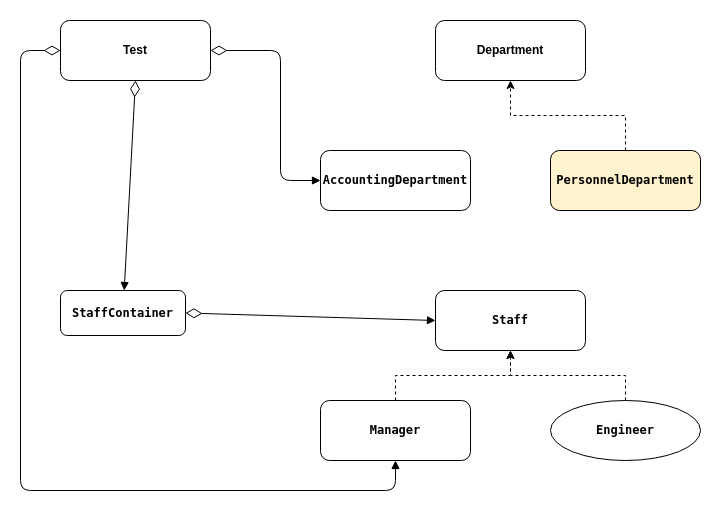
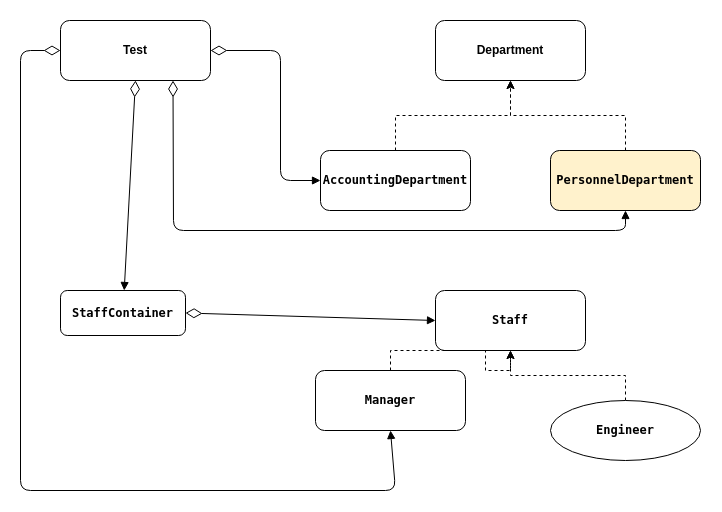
edge "AccountingDepartment" -> "Department": added
edge "Test" -- "PersonnelDepartment": added
node "Manager": moved (396, 431) -> (391, 401)
